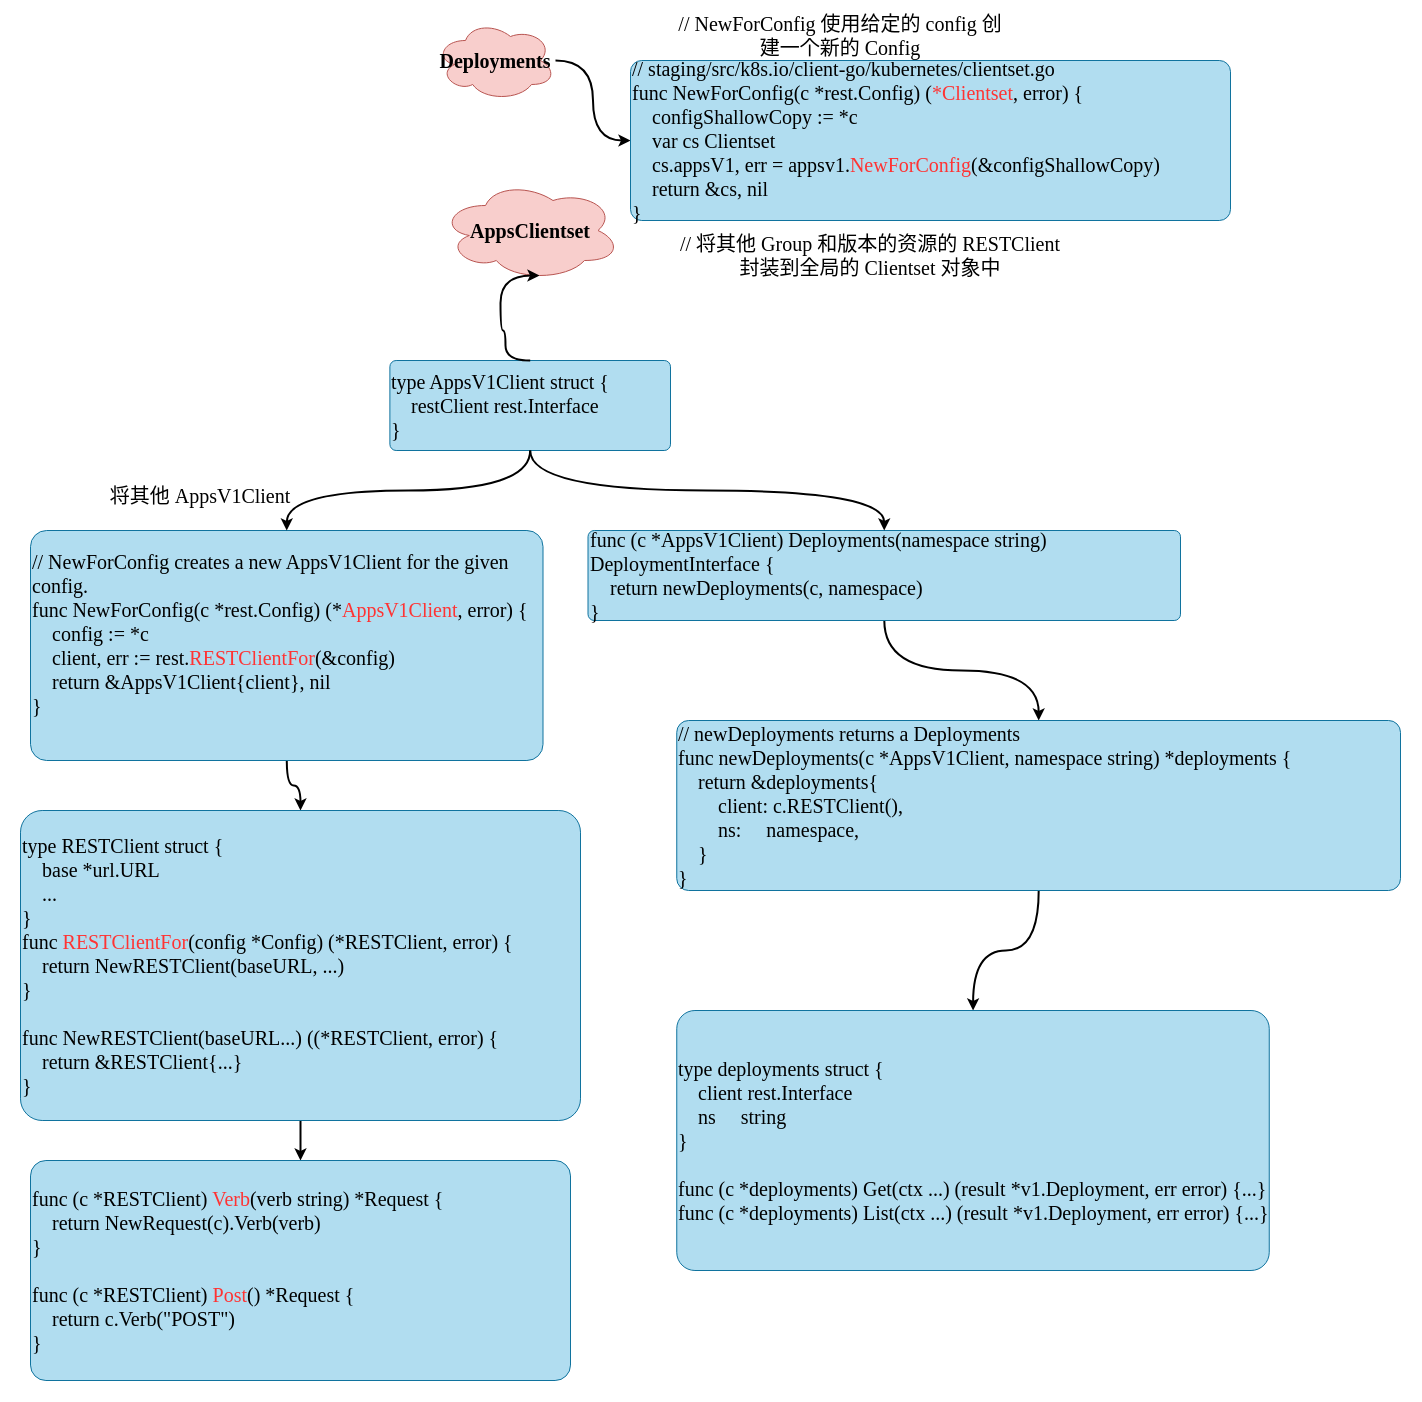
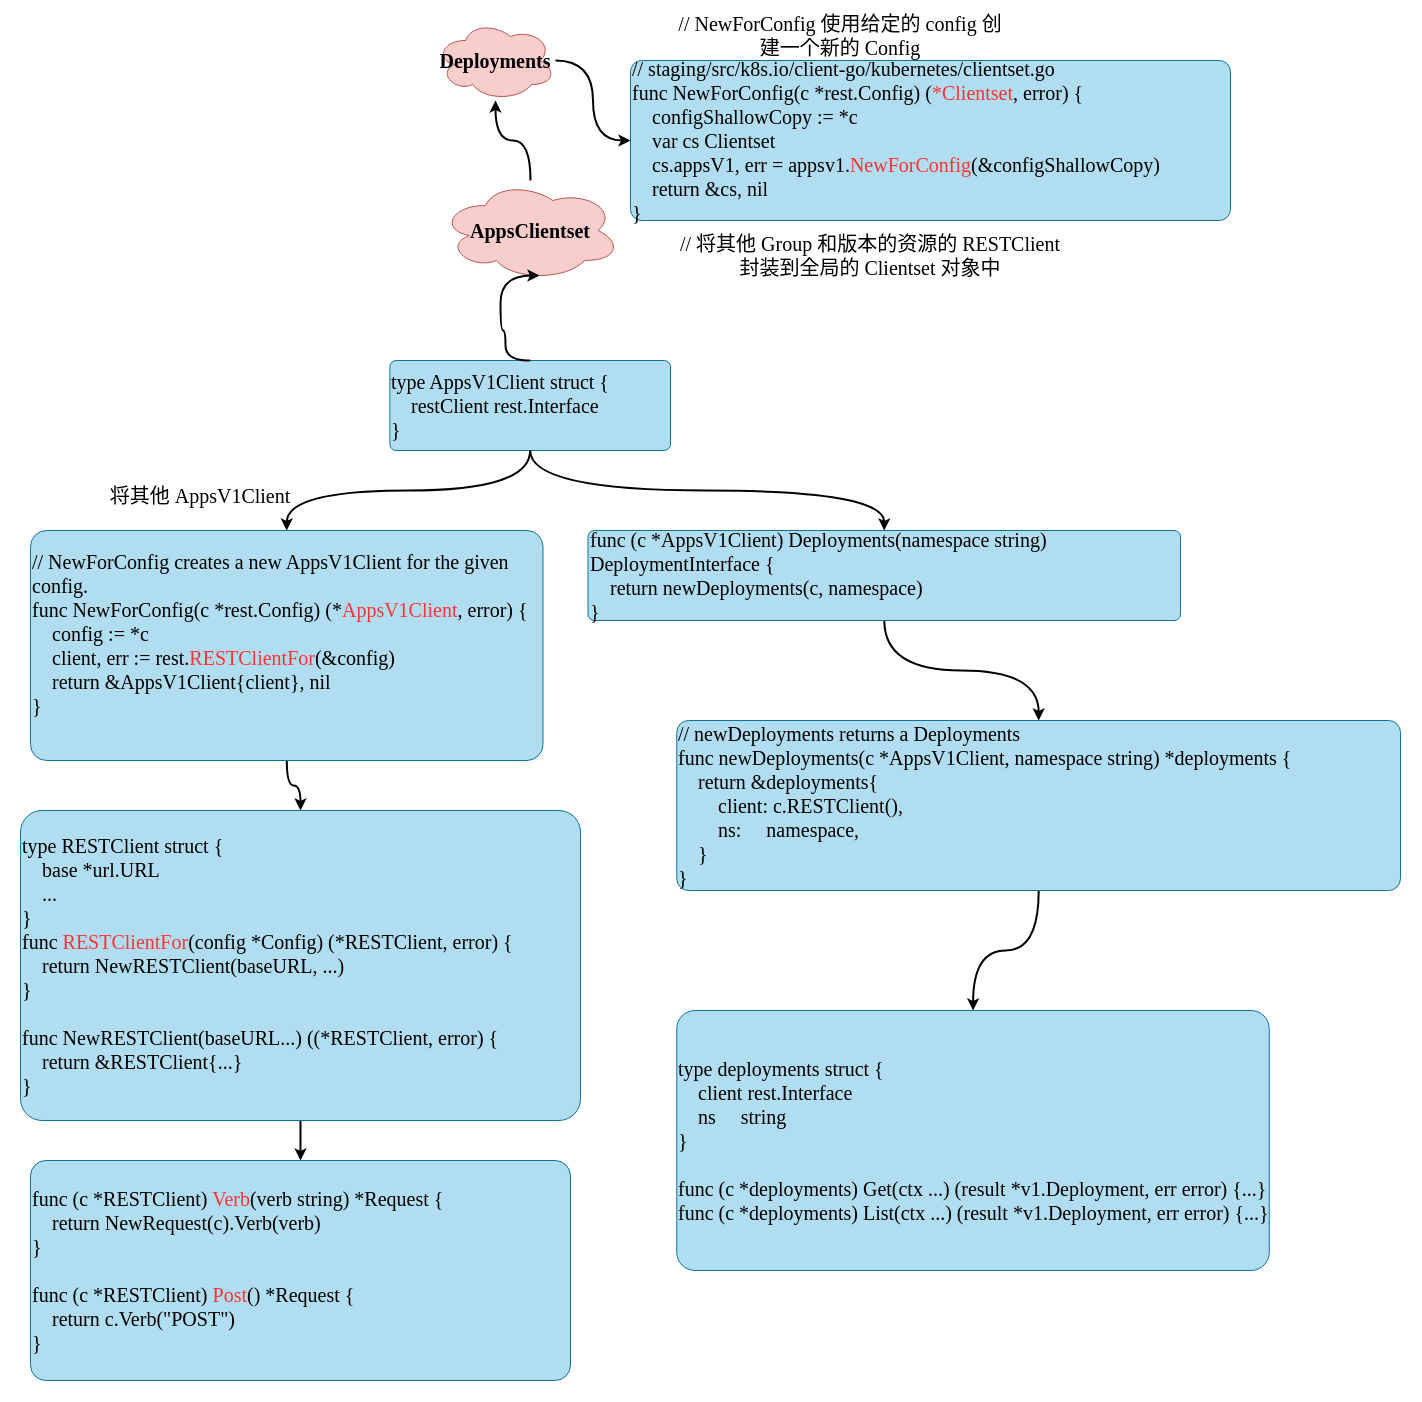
edge "AppsClientset" -> "Deployments": added
